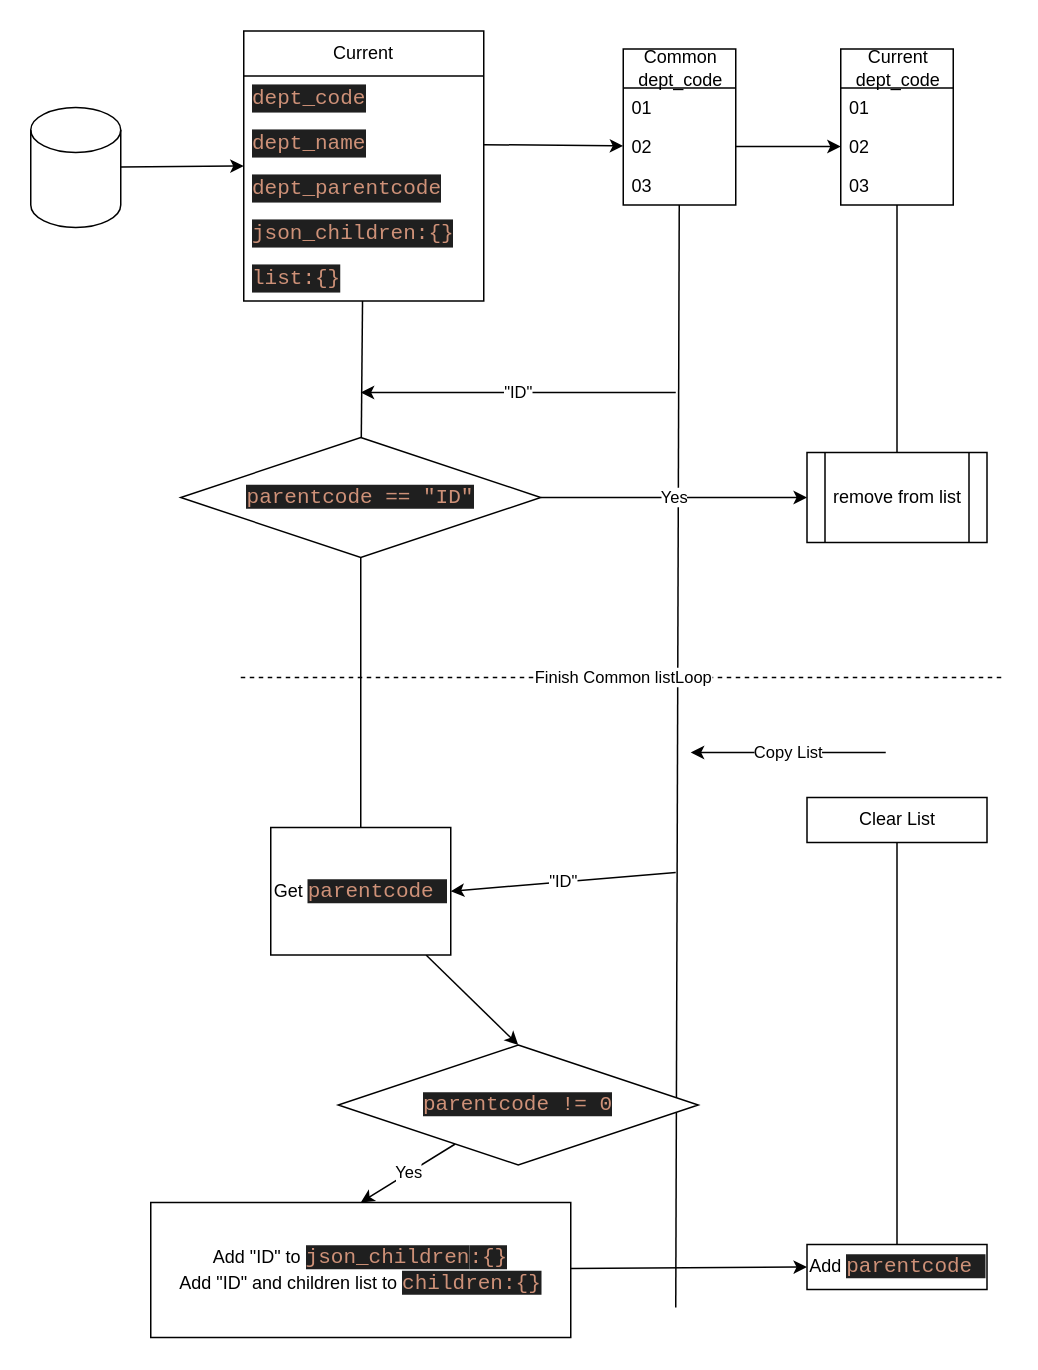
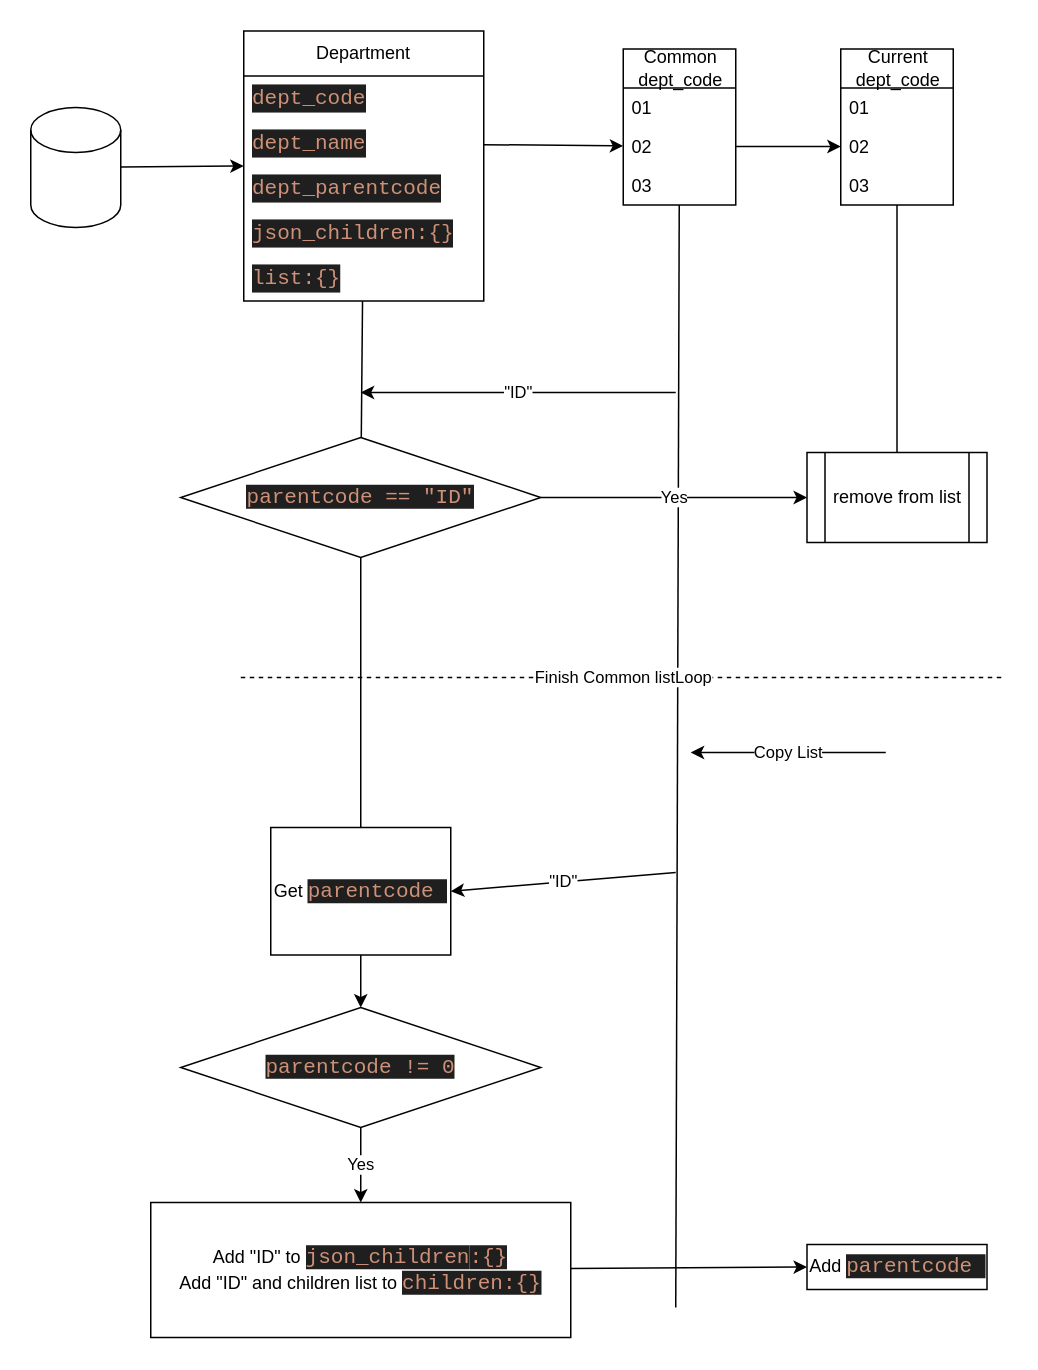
node "Current": label "Current" -> "Department"
node "Clear List": removed
edge "Clear List" -- "Add parentcode": removed
node "parentcode != 0": moved (518, 1105) -> (361, 1067)
